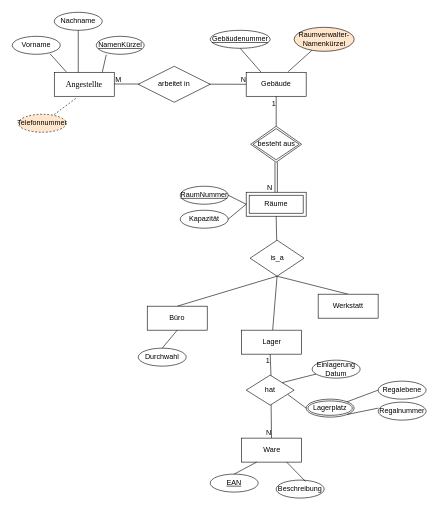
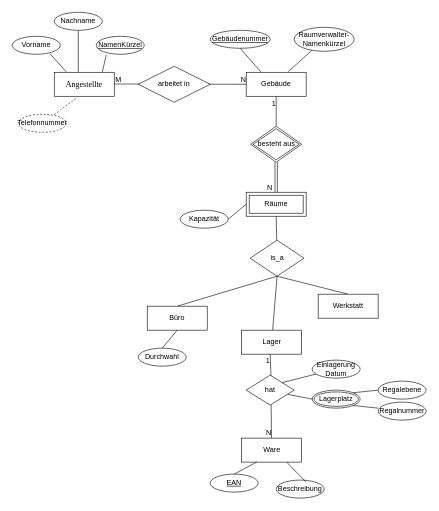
node "Raumverwalter- Namenkürzel": fillcolor #ffe6cc -> #ffffff
node "Telefonnummer": fillcolor #ffe6cc -> #ffffff
node "RaumNummer": removed
edge "RaumNummer" -- "Räume": removed
node "Lagerplatz": moved (330, 408) -> (336, 399)
